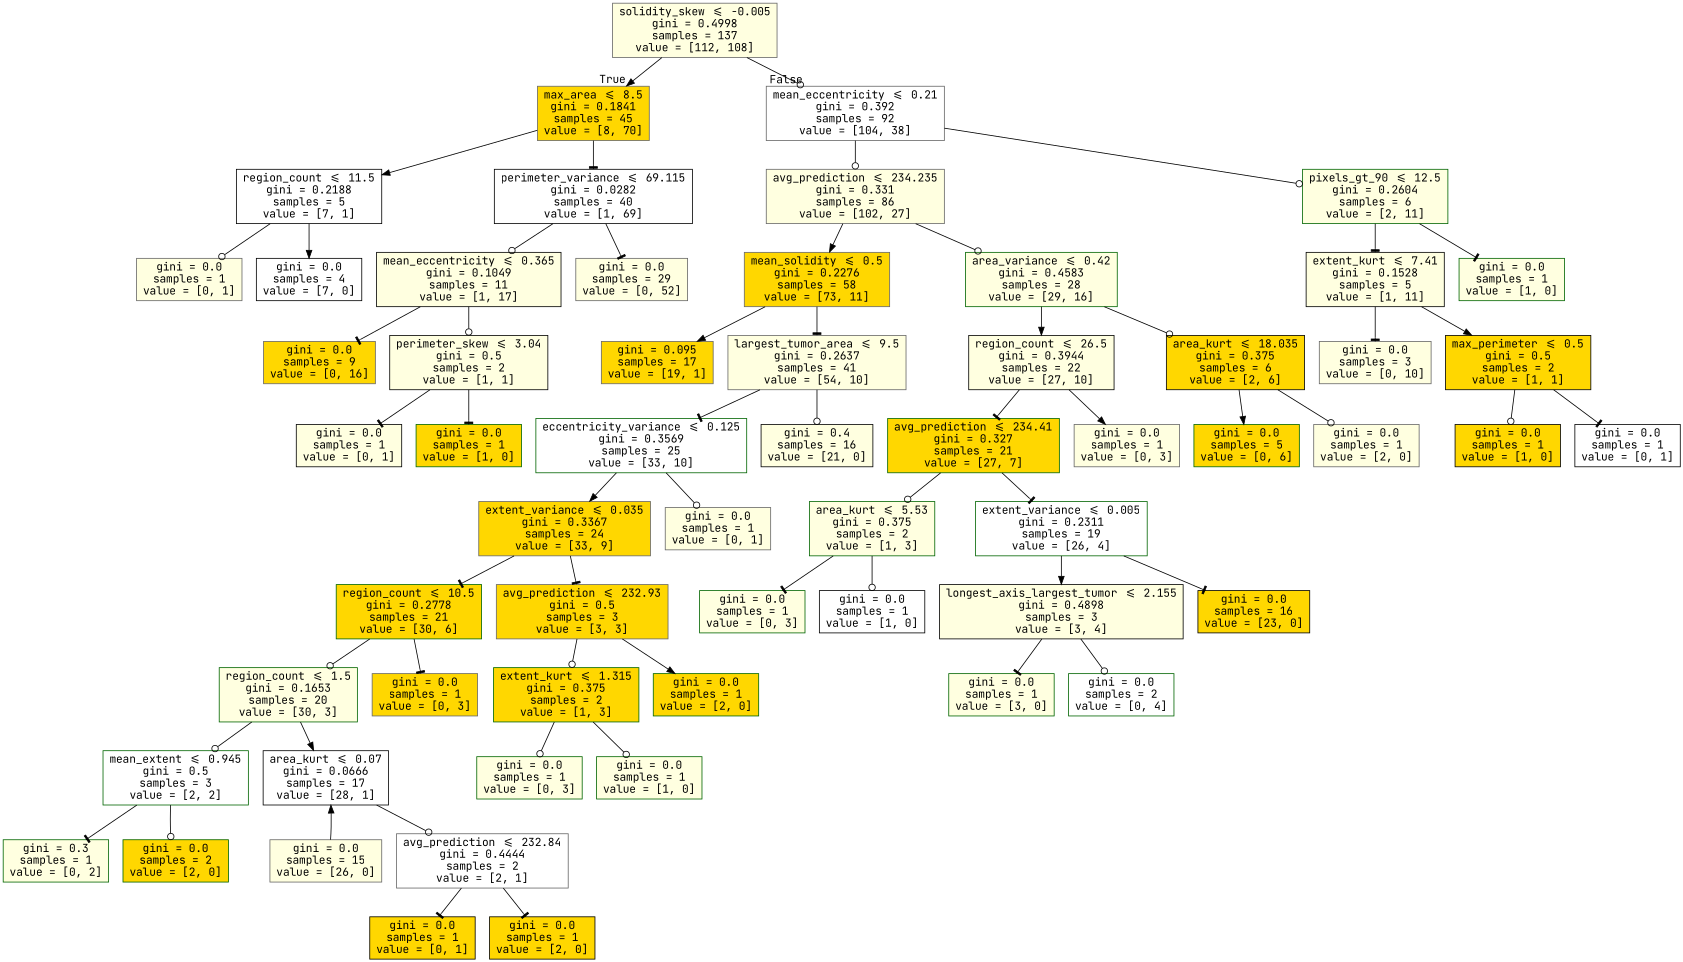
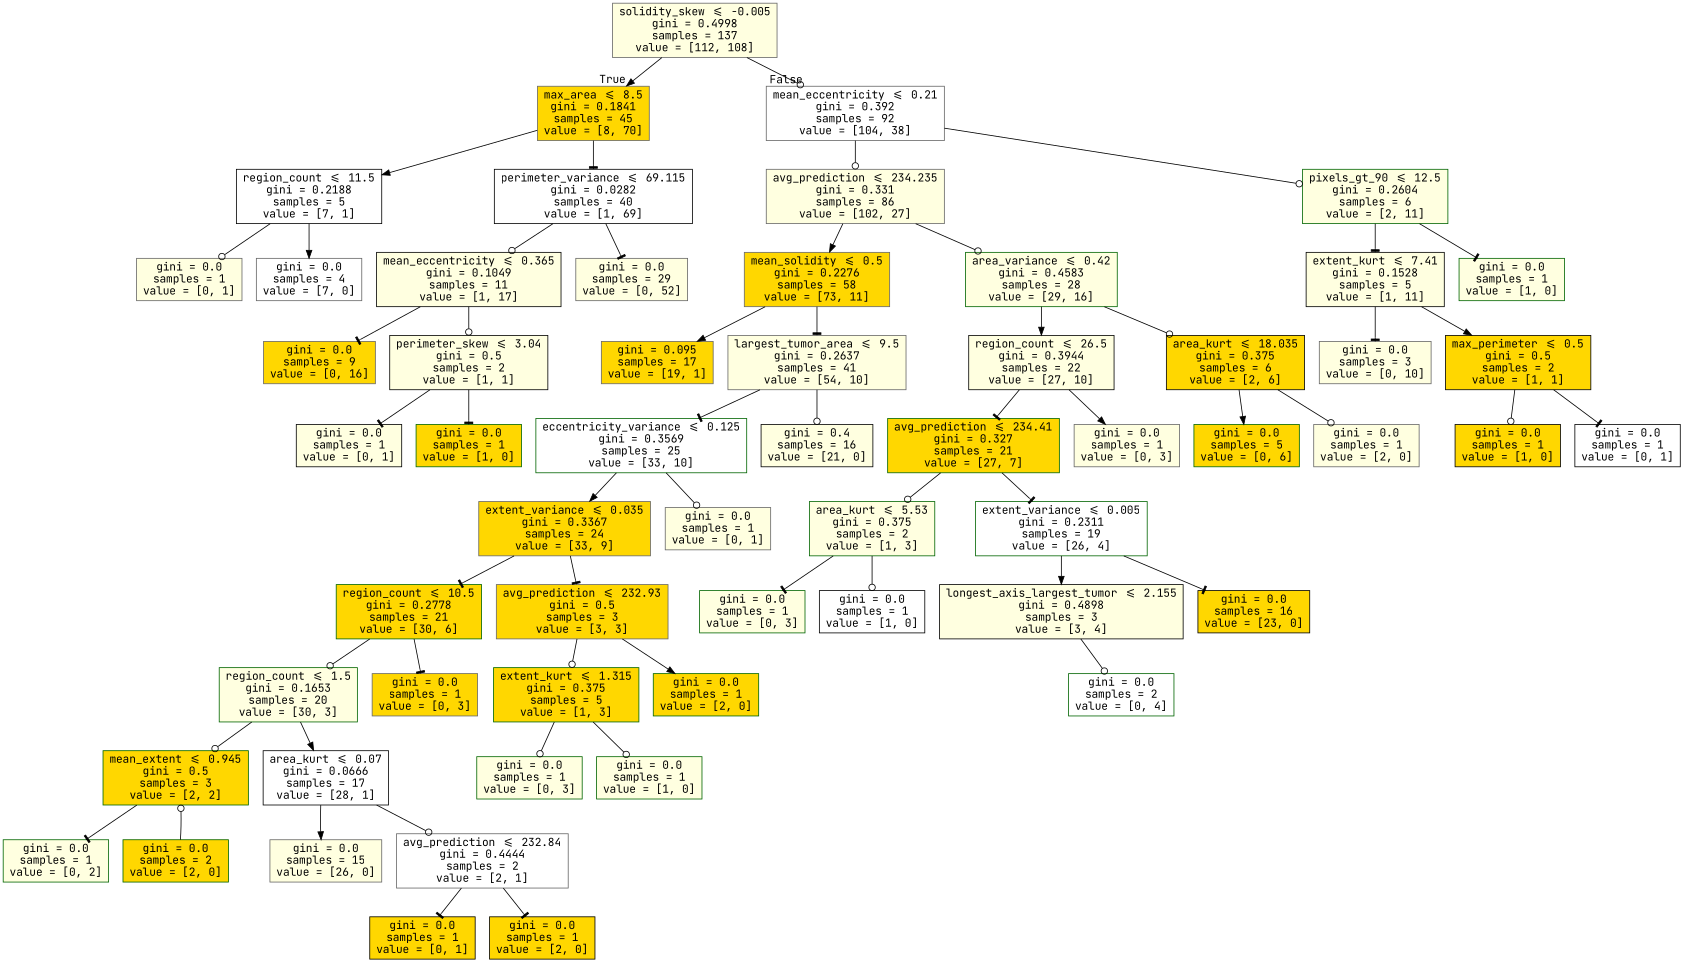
node "gini = 0.0 samples = 4 value = [7, 0]": color black -> gray40
node "extent_kurt <= 1.315 gini = 0.375 samples = 2 value = [1, 3]": label "extent_kurt <= 1.315 gini = 0.375 samples = 2 value = [1, 3]" -> "extent_kurt <= 1.315 gini = 0.375 samples = 5 value = [1, 3]"
node "gini = 0.0 samples = 1 value = [3, 0]": removed
node "mean_extent <= 0.945 gini = 0.5 samples = 3 value = [2, 2]": fillcolor white -> gold
edge "mean_extent <= 0.945 gini = 0.5 samples = 3 value = [2, 2]" -> "gini = 0.0 samples = 2 value = [2, 0]": reversed
edge "gini = 0.0 samples = 15 value = [26, 0]" -> "area_kurt <= 0.07 gini = 0.0666 samples = 17 value = [28, 1]": reversed
node "gini = 0.3 samples = 1 value = [0, 2]": label "gini = 0.3 samples = 1 value = [0, 2]" -> "gini = 0.0 samples = 1 value = [0, 2]"
